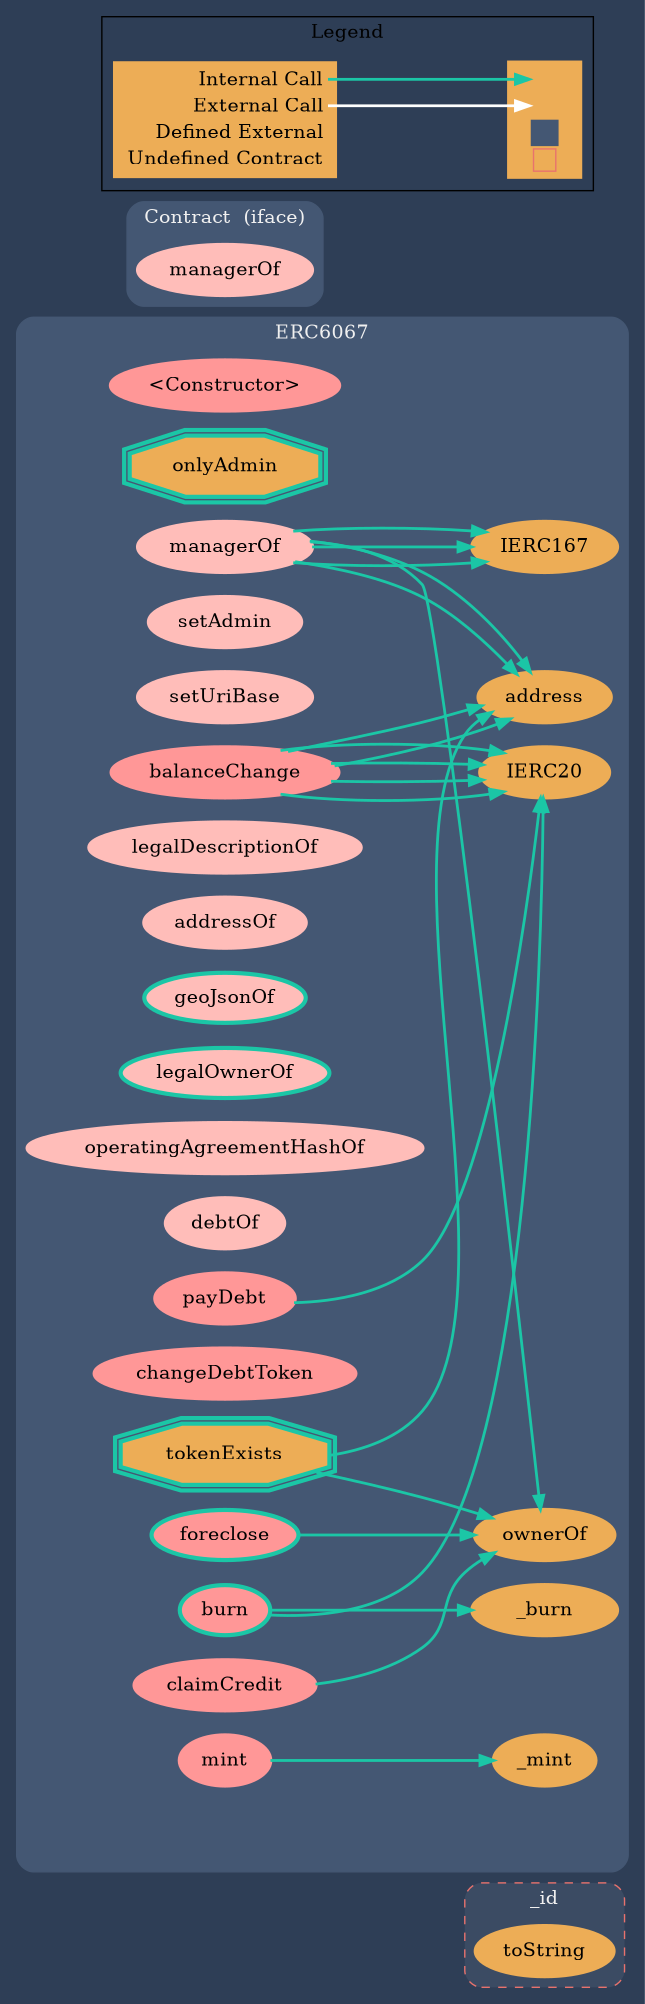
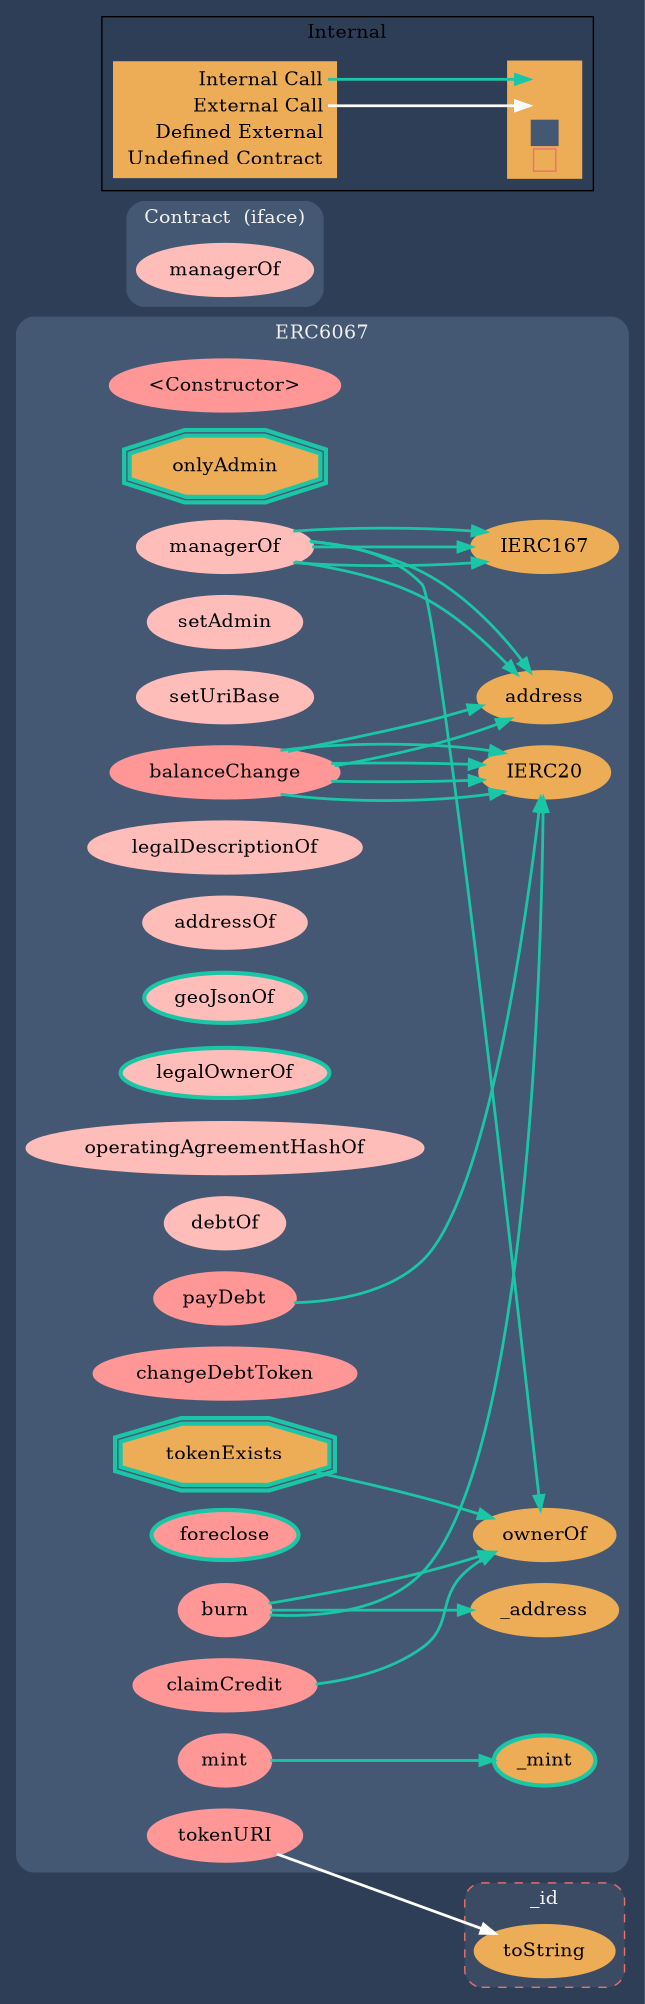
cluster "Legend": label "Legend" -> "Internal"
edge "tokenExists" -> "address": removed
edge "foreclose" -> "ownerOf": now "burn" -> "ownerOf"
node "burn": color #1bc6a6 -> #ff9797
node "_burn": label "_burn" -> "_address"
node "_mint": color #edad56 -> #1bc6a6
node "tokenURI": added
